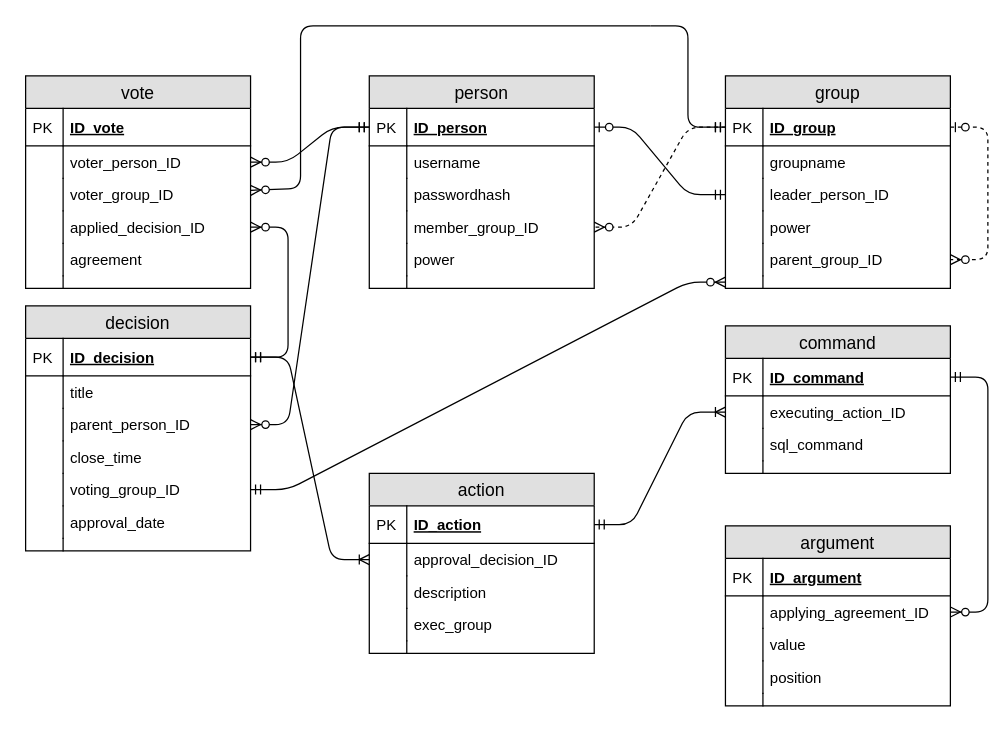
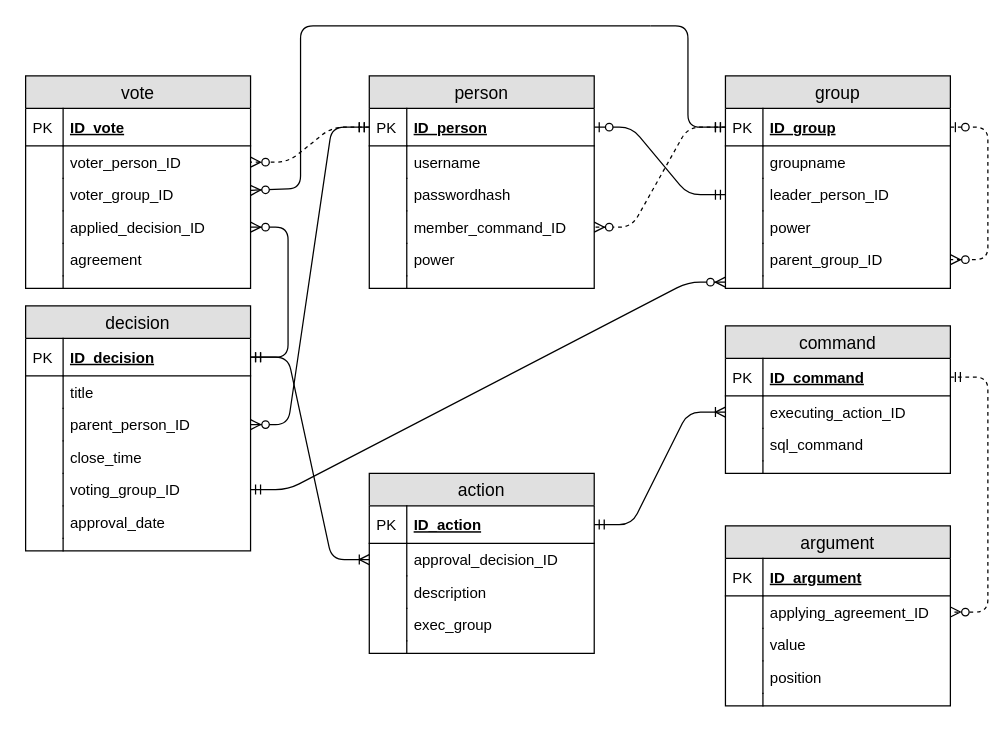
edge "ID_person" -- "voter_person_ID": style solid -> dashed
node "member_group_ID": label "member_group_ID" -> "member_command_ID"
edge "ID_command" -- "applying_agreement_ID": style solid -> dashed
